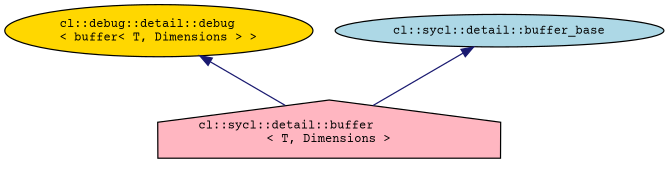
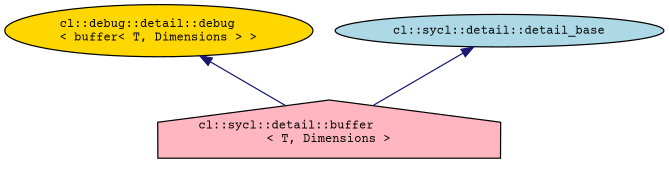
node "cl::sycl::detail::buffer_base": label "cl::sycl::detail::buffer_base" -> "cl::sycl::detail::detail_base"
